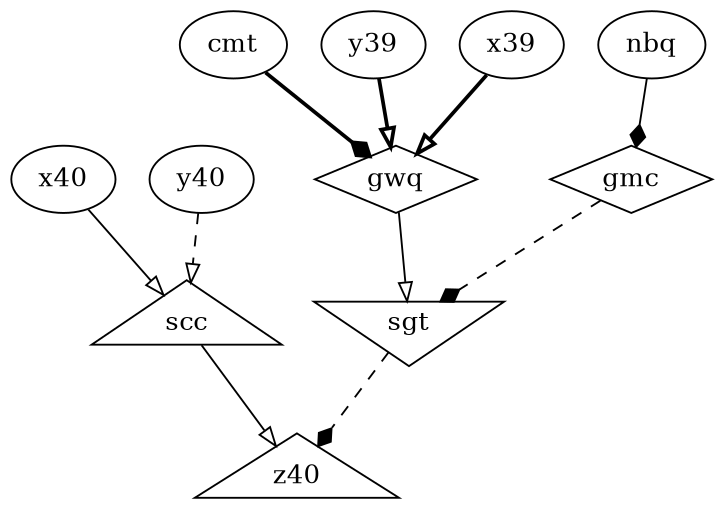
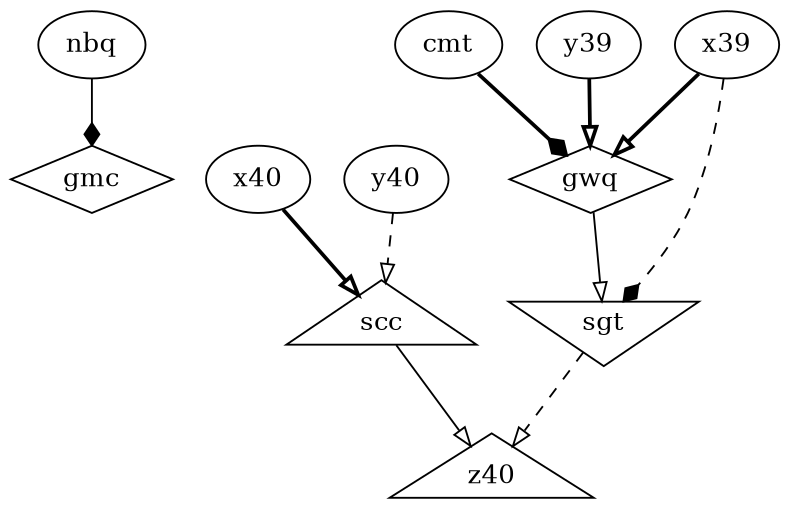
edge "x40" -> "scc": style solid -> bold
edge "gmc" -> "sgt": now "x39" -> "sgt"
edge "sgt" -> "z40": arrowhead diamond -> onormal
